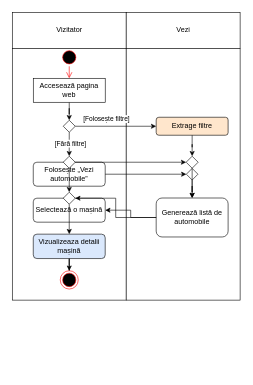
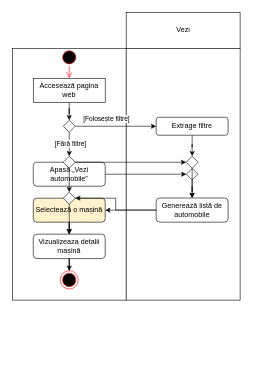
node "Vizitator": removed
node "Extrage filtre": fillcolor #ffe6cc -> #ffffff
node "Folosește „Vezi automobile”": label "Folosește „Vezi automobile”" -> "Apasă „Vezi automobile”"
node "Selectează o mașină": fillcolor #ffffff -> #fff2cc
node "Generează listă de automobile": size 72x39 -> 72x24
edge "Selectează o mașină" -> "Vizualizeaza detalii mașină": added
node "Vizualizeaza detalii mașină": fillcolor #dae8fc -> #ffffff
